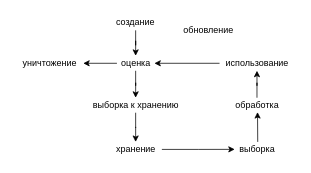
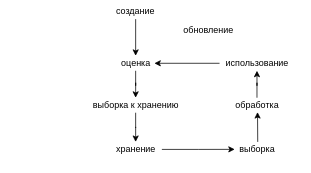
node "создание": moved (135, 23) -> (135, 12)
node "уничтожение": removed
edge "оценка" -> "уничтожение": removed
